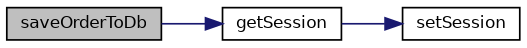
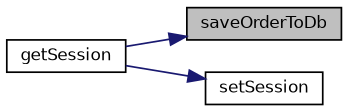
edge "saveOrderToDb" -> "getSession": reversed
